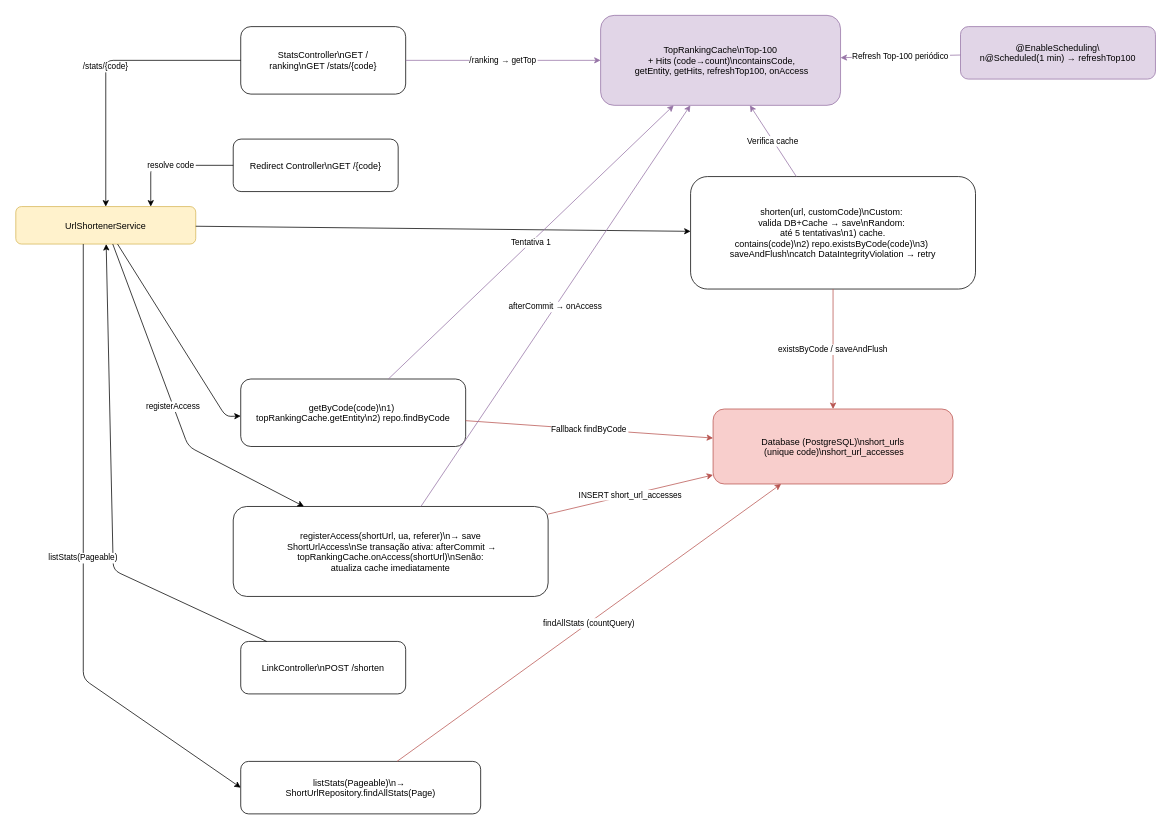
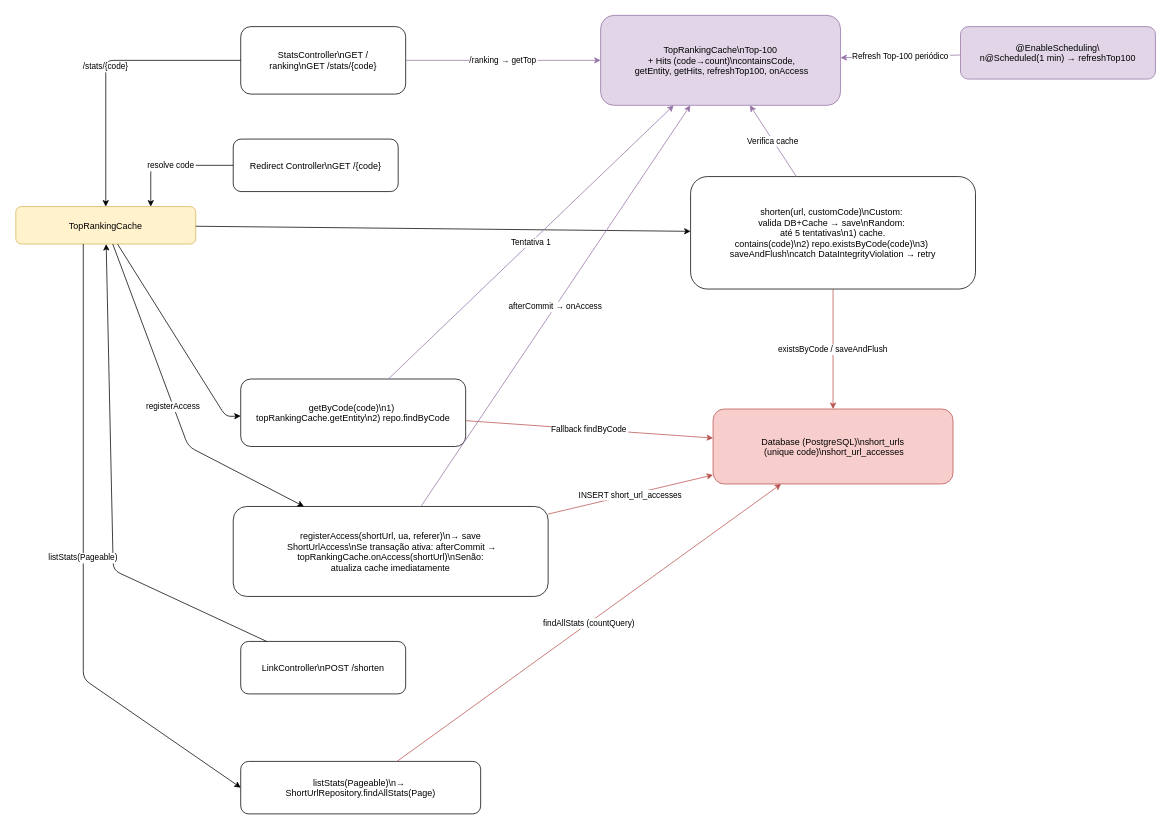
node "UrlShortenerService": label "UrlShortenerService" -> "TopRankingCache"
